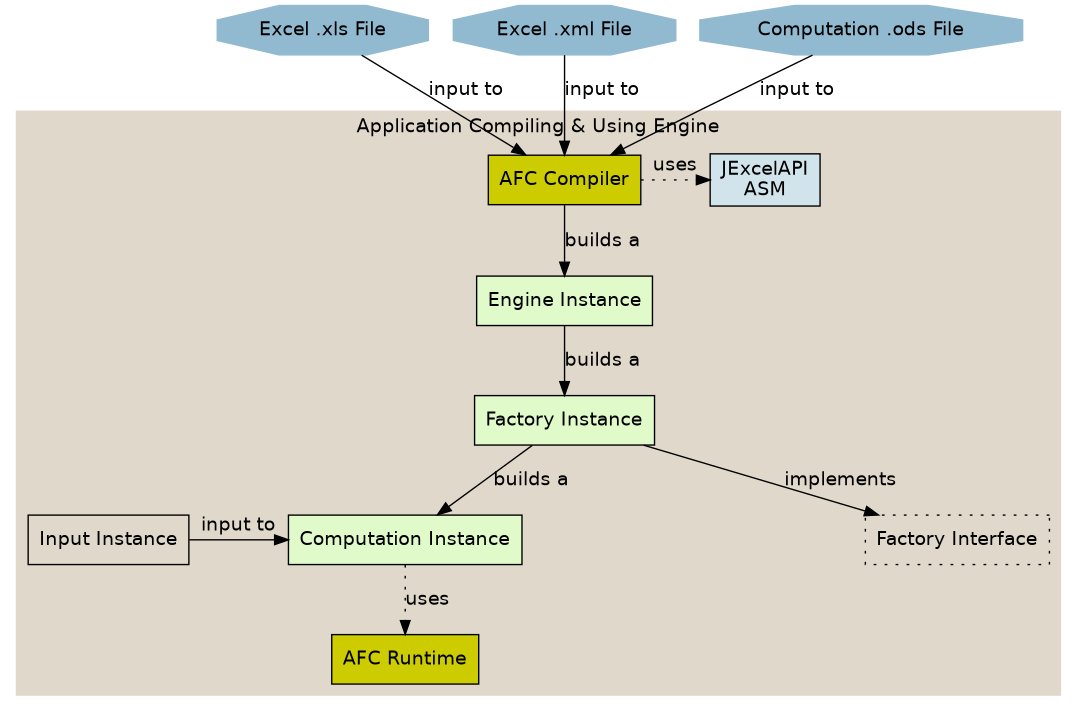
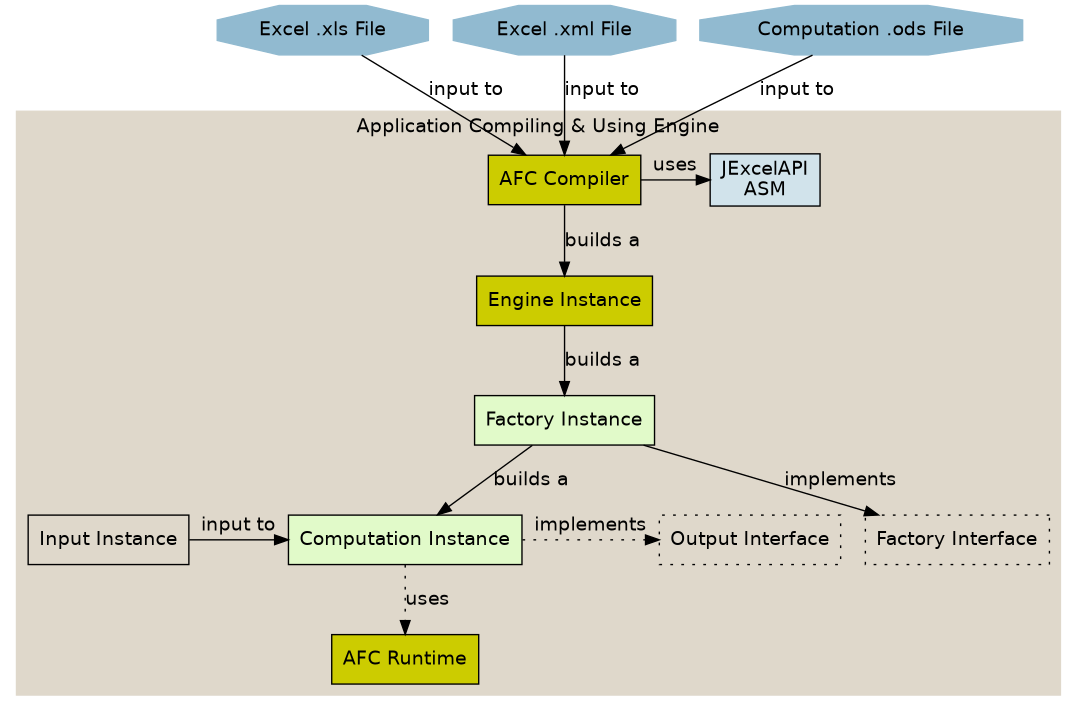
edge "AFC Compiler" -> "JExcelAPI ASM": style dotted -> solid
node "Engine Instance": fillcolor #e1fac9 -> #cccc00
node "Output Interface": added
